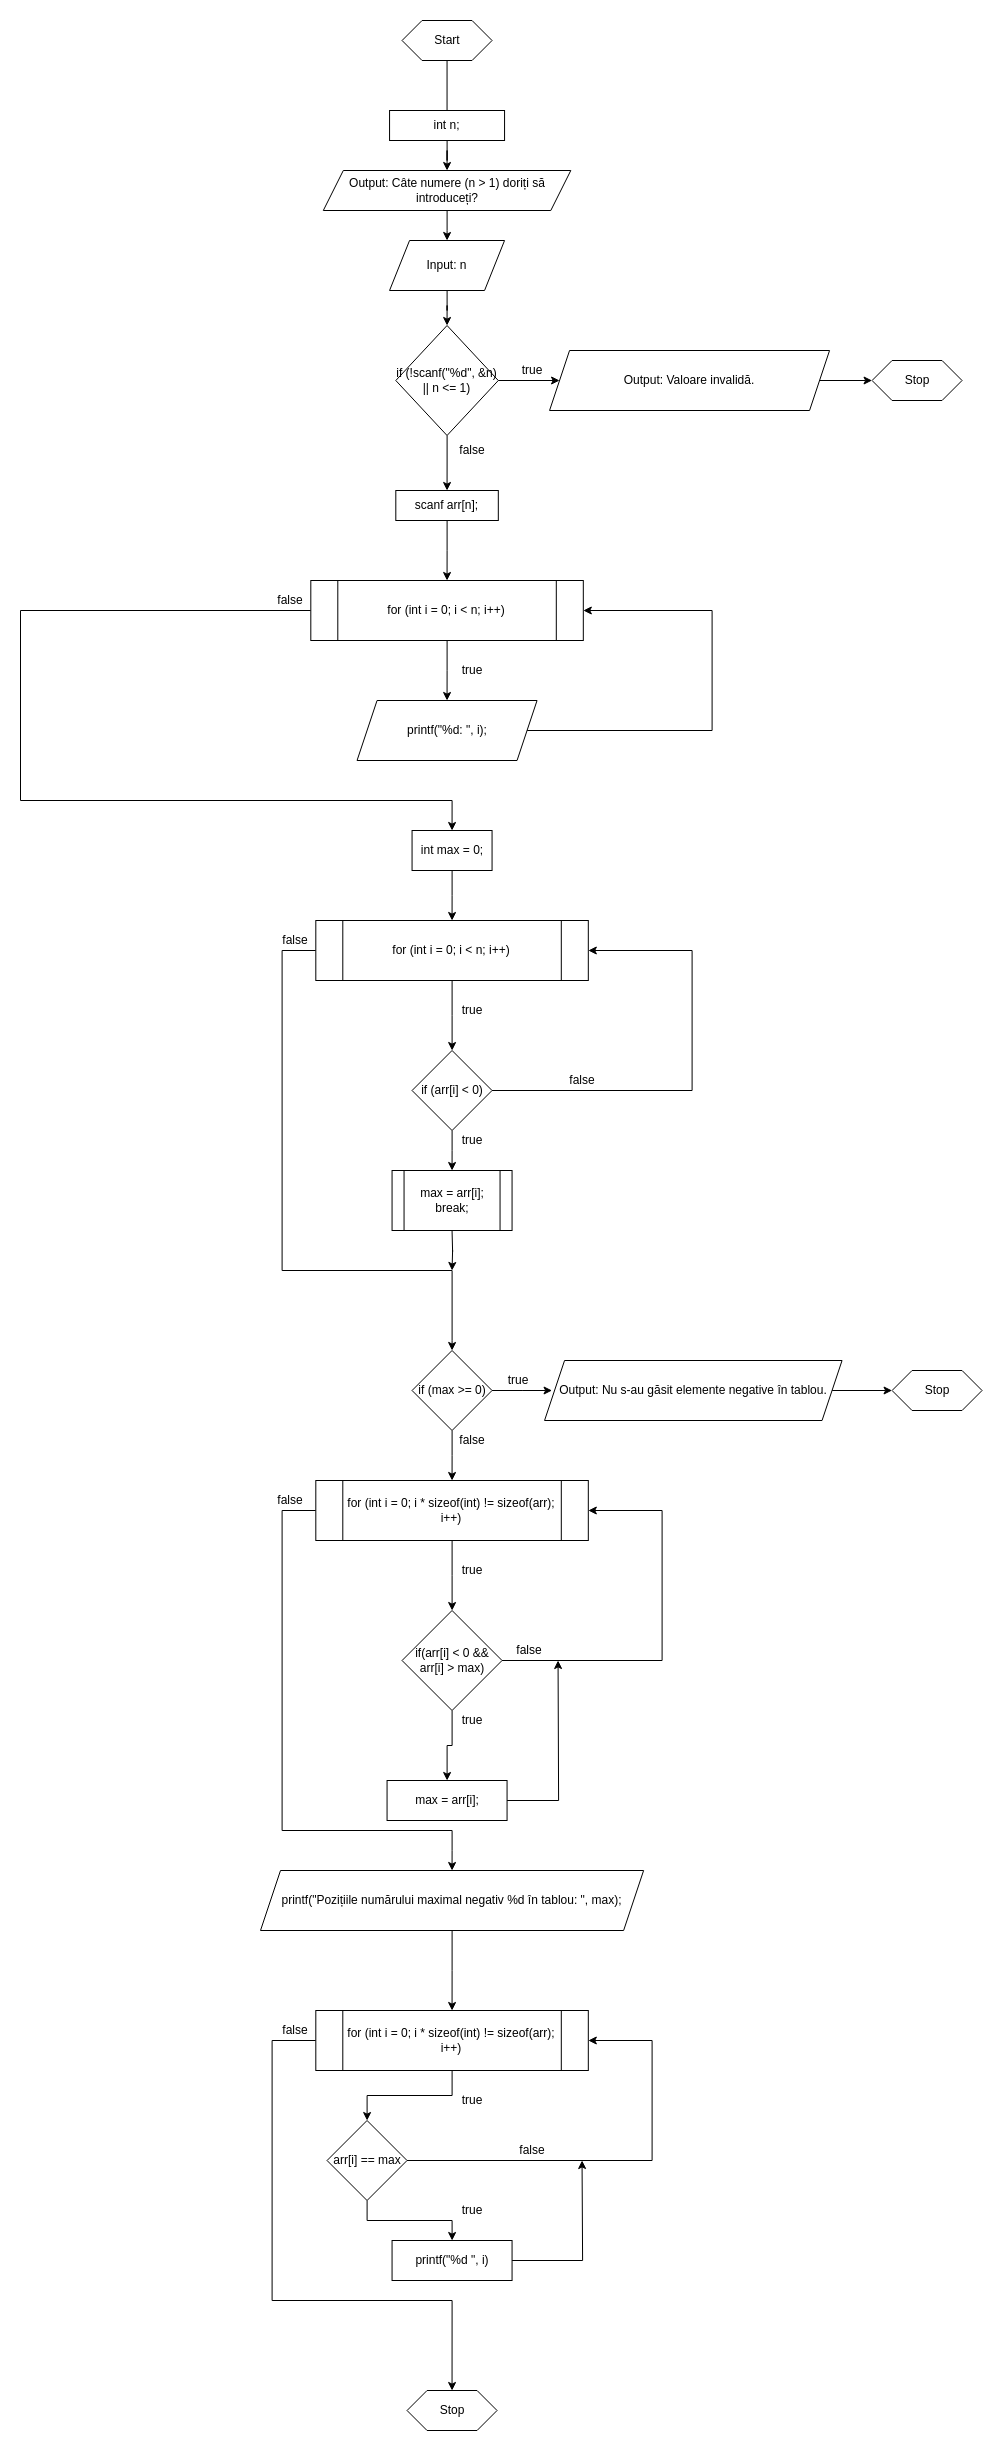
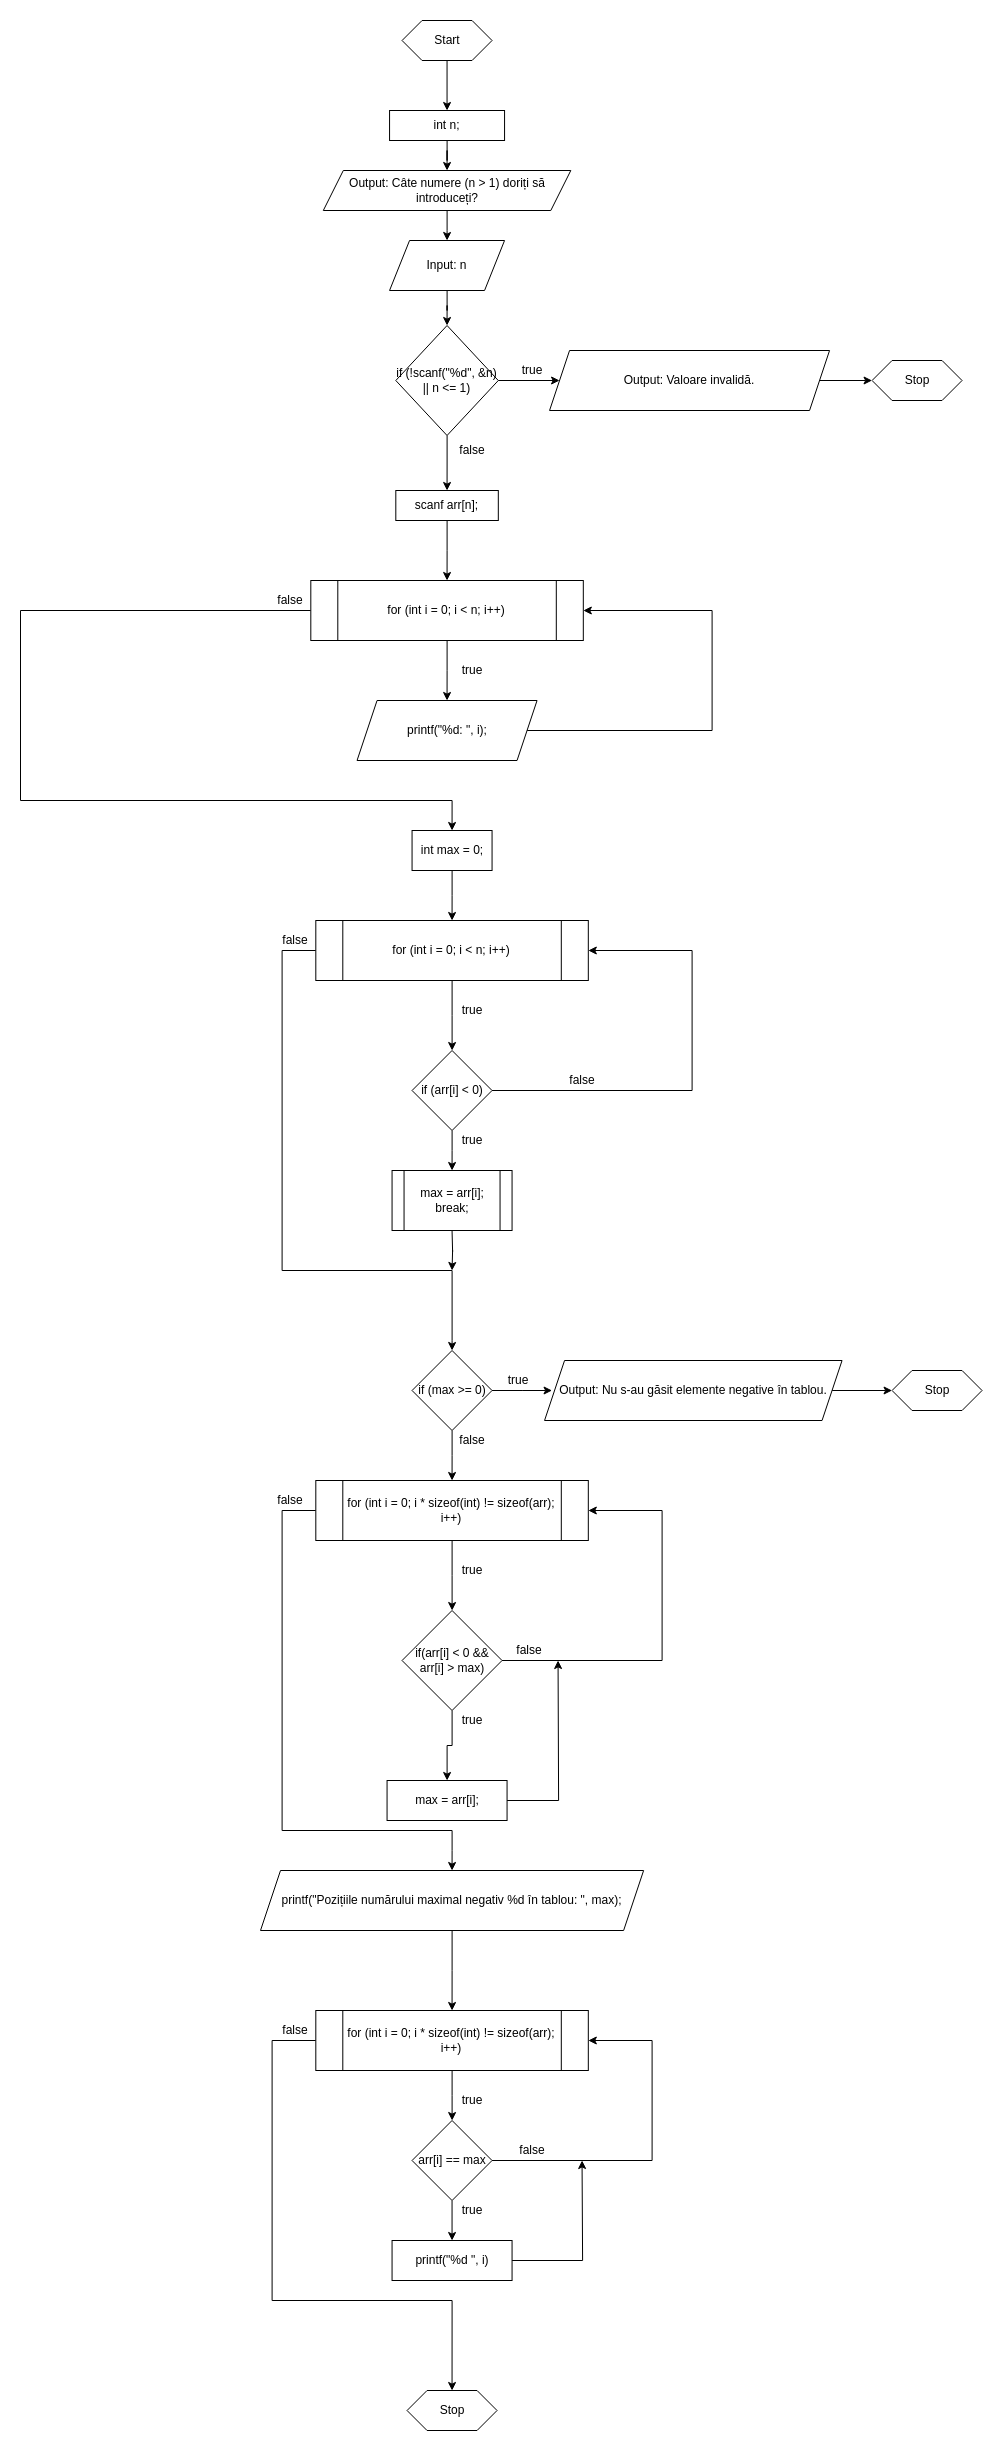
edge "Start" -- "int n;": arrowhead none -> classic
node "arr[i] == max": moved (367, 2161) -> (452, 2161)
